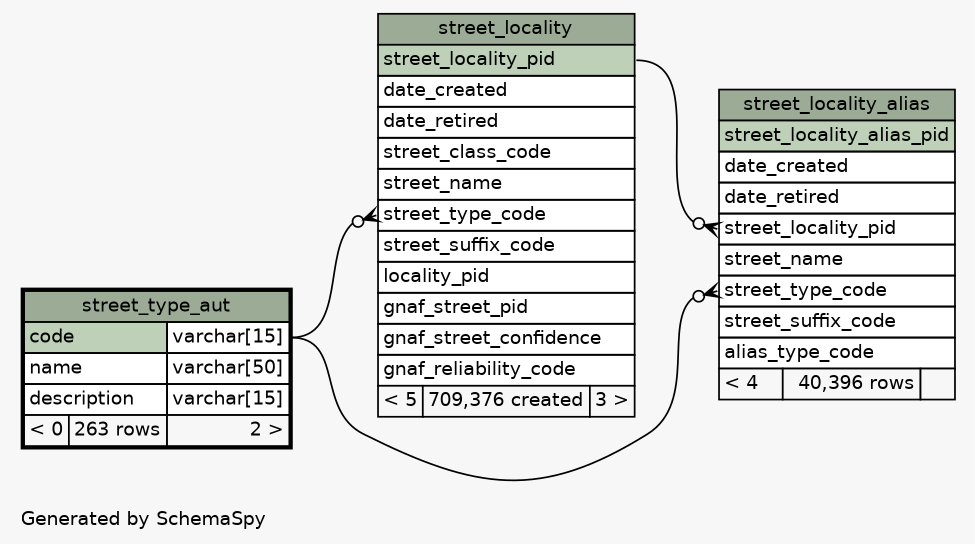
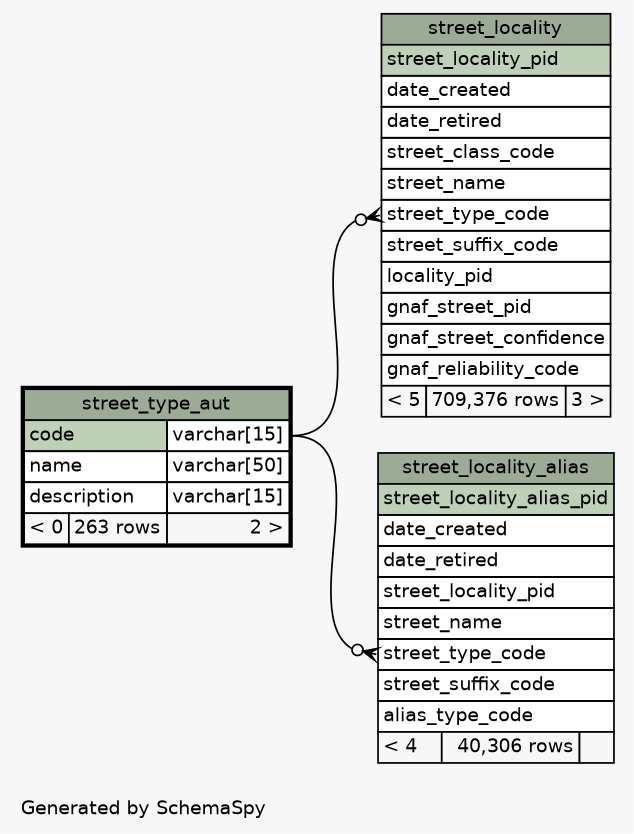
edge "street_locality" -> "street_locality_alias": removed
node "street_locality_alias": text "40,396 rows" -> "40,306 rows"
node "street_locality": text "709,376 created" -> "709,376 rows"
